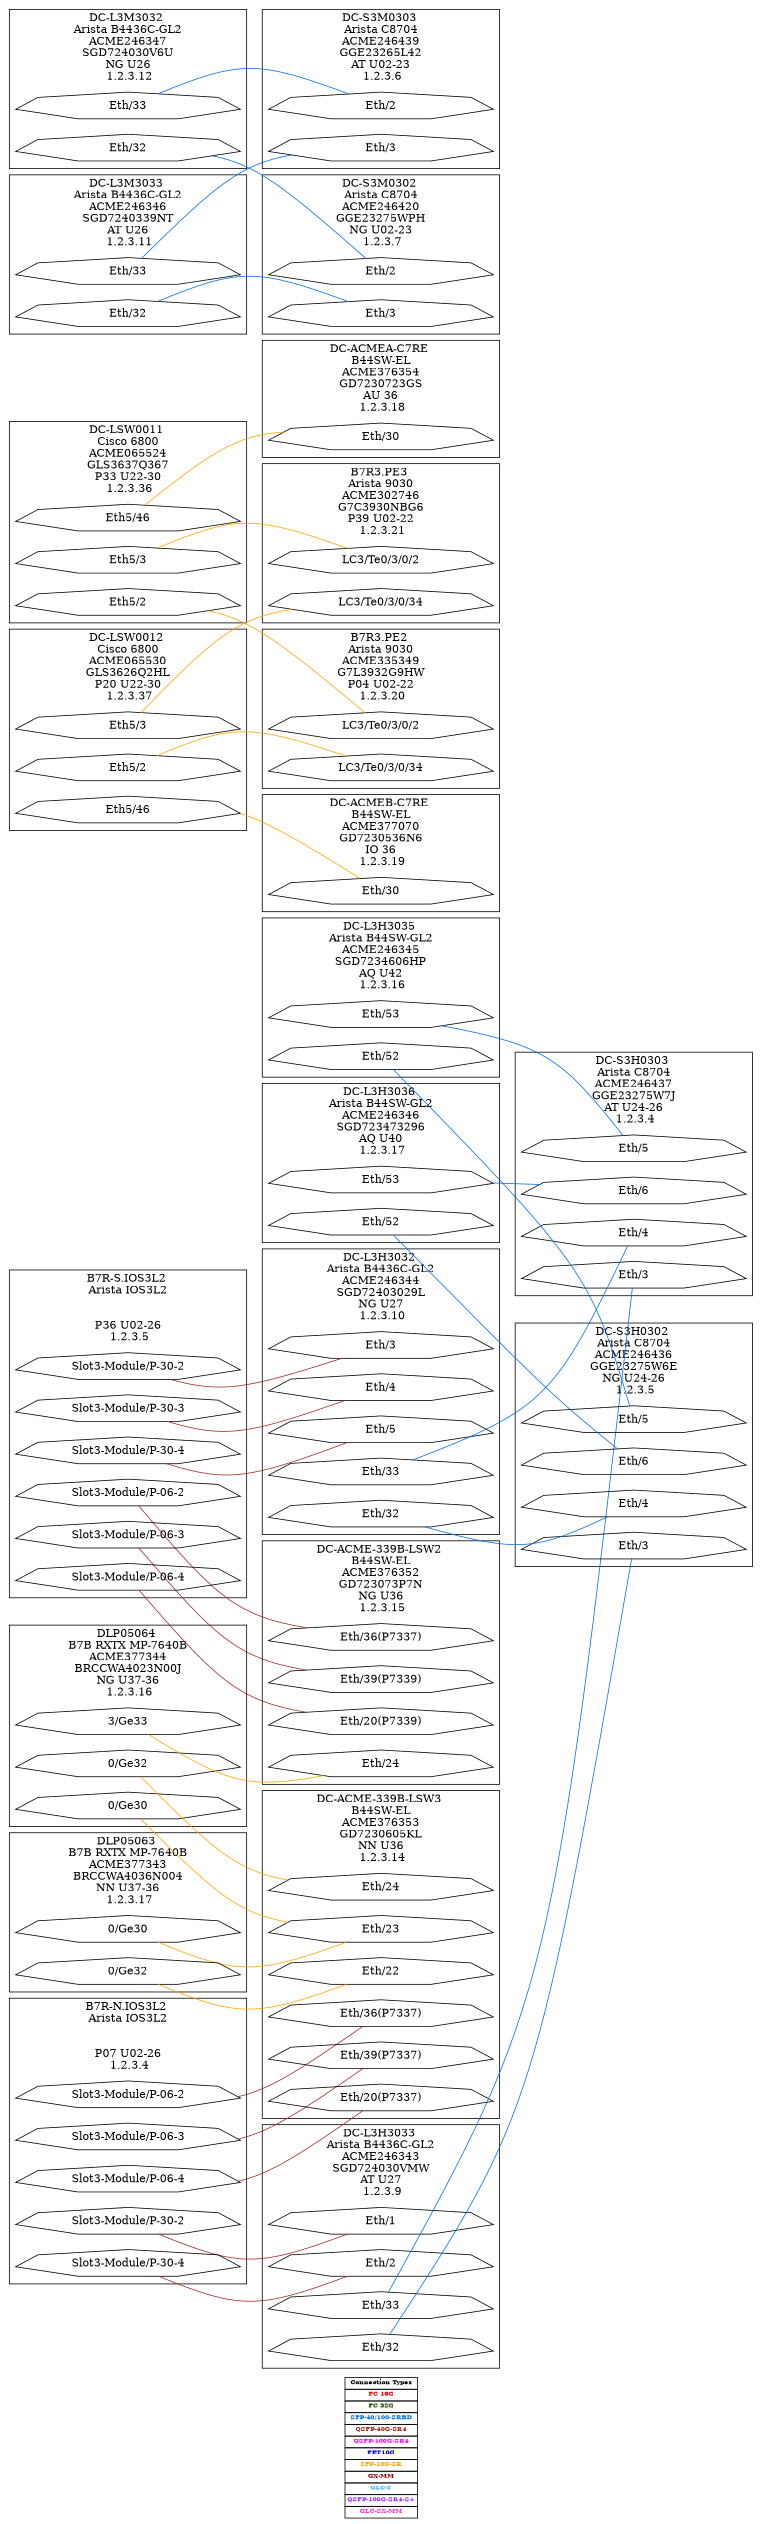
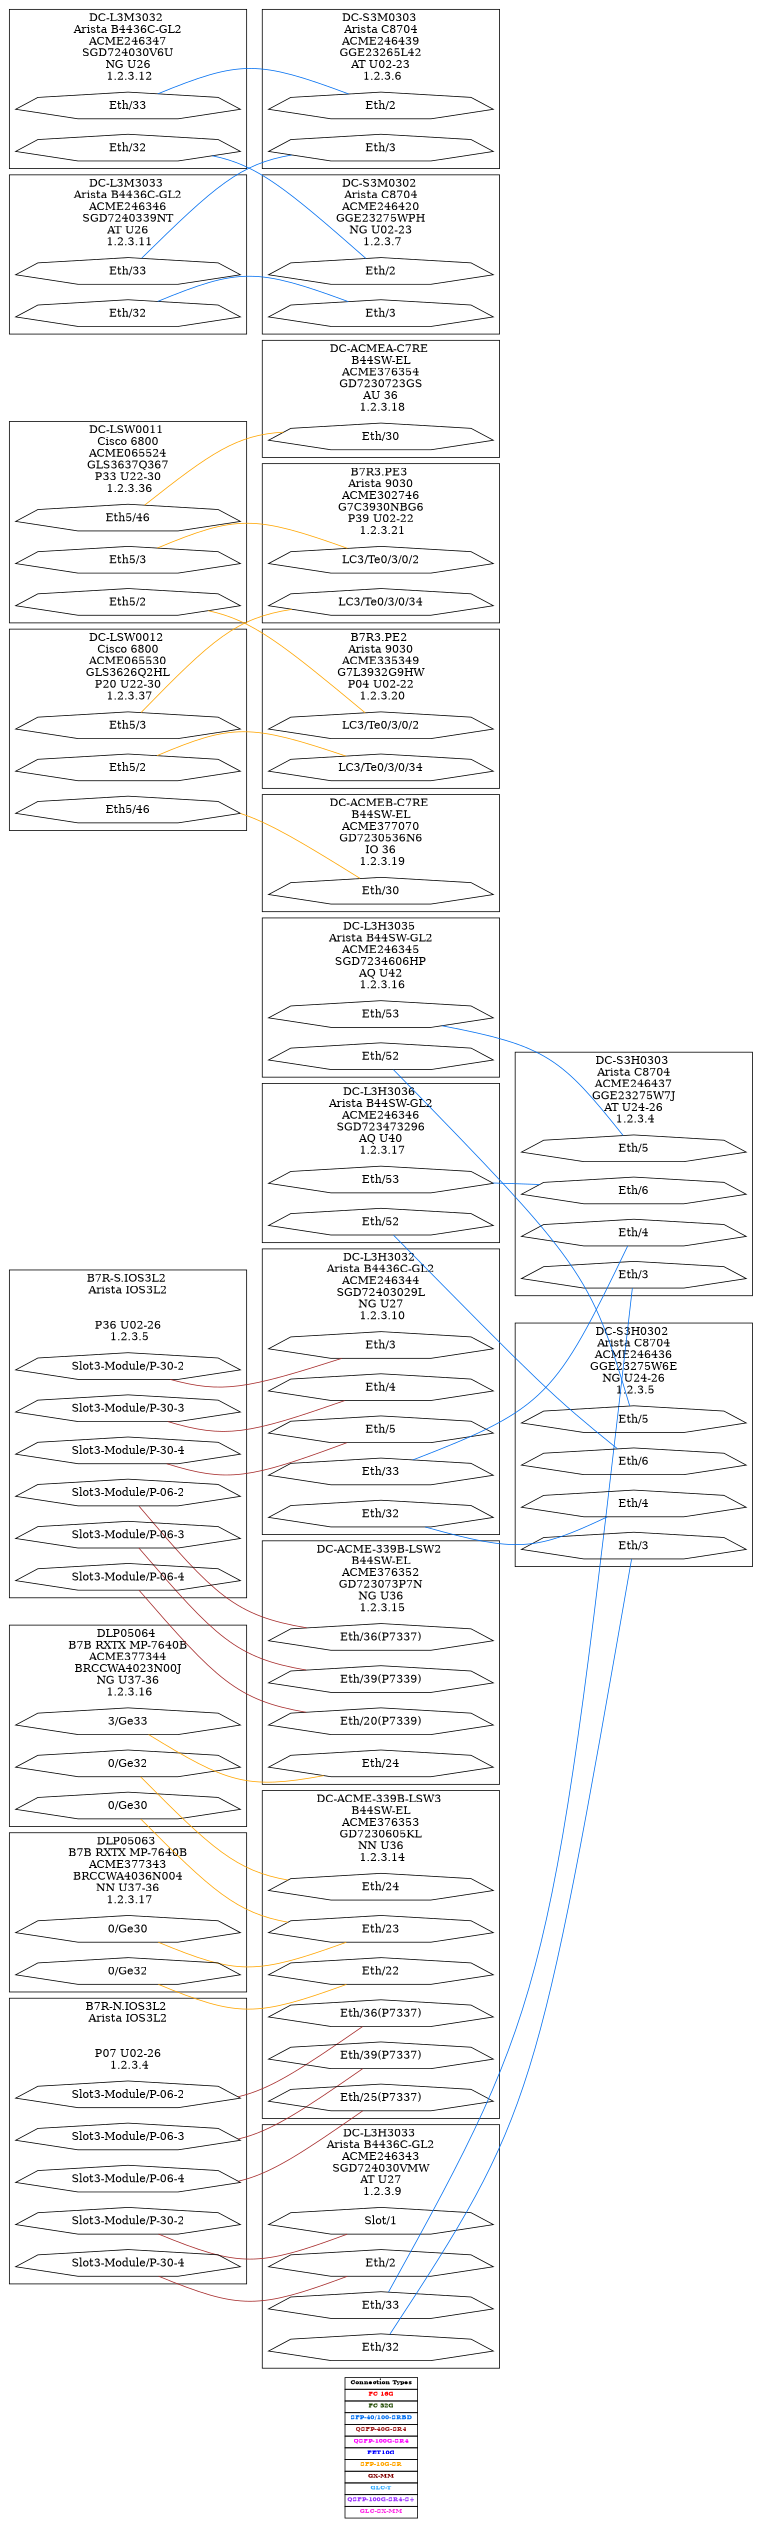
node "Eth/20(P7337)": label "Eth/20(P7337)" -> "Eth/25(P7337)"
node "Eth/1": label "Eth/1" -> "Slot/1"
